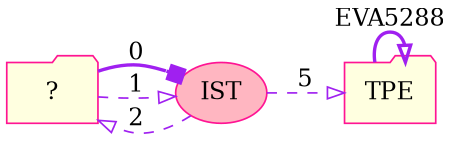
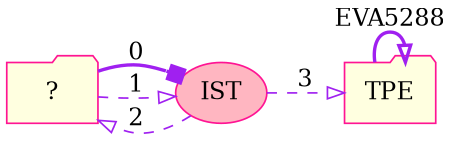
edge "IST" -> "TPE": label "5" -> "3"
